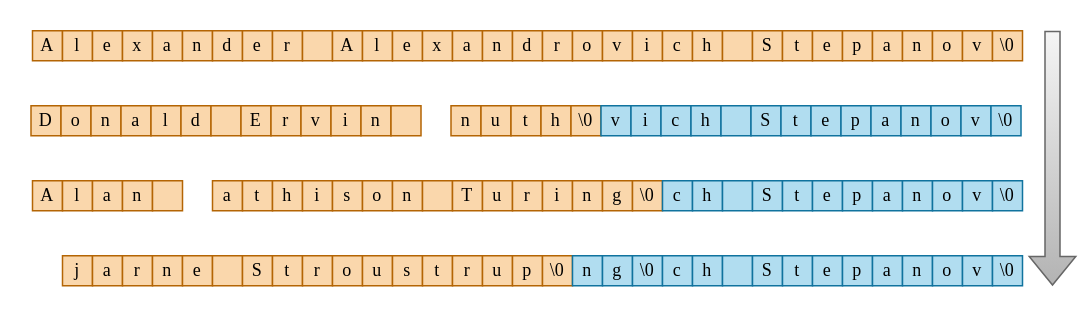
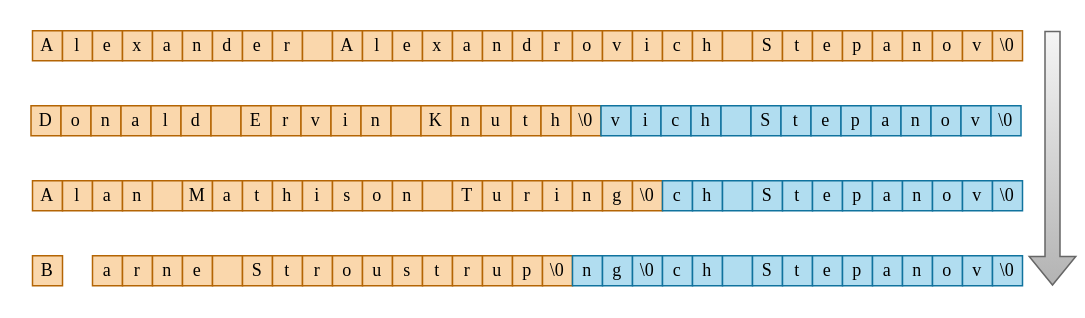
node "K": added
node "M": added
node "B": added
node "j": removed
